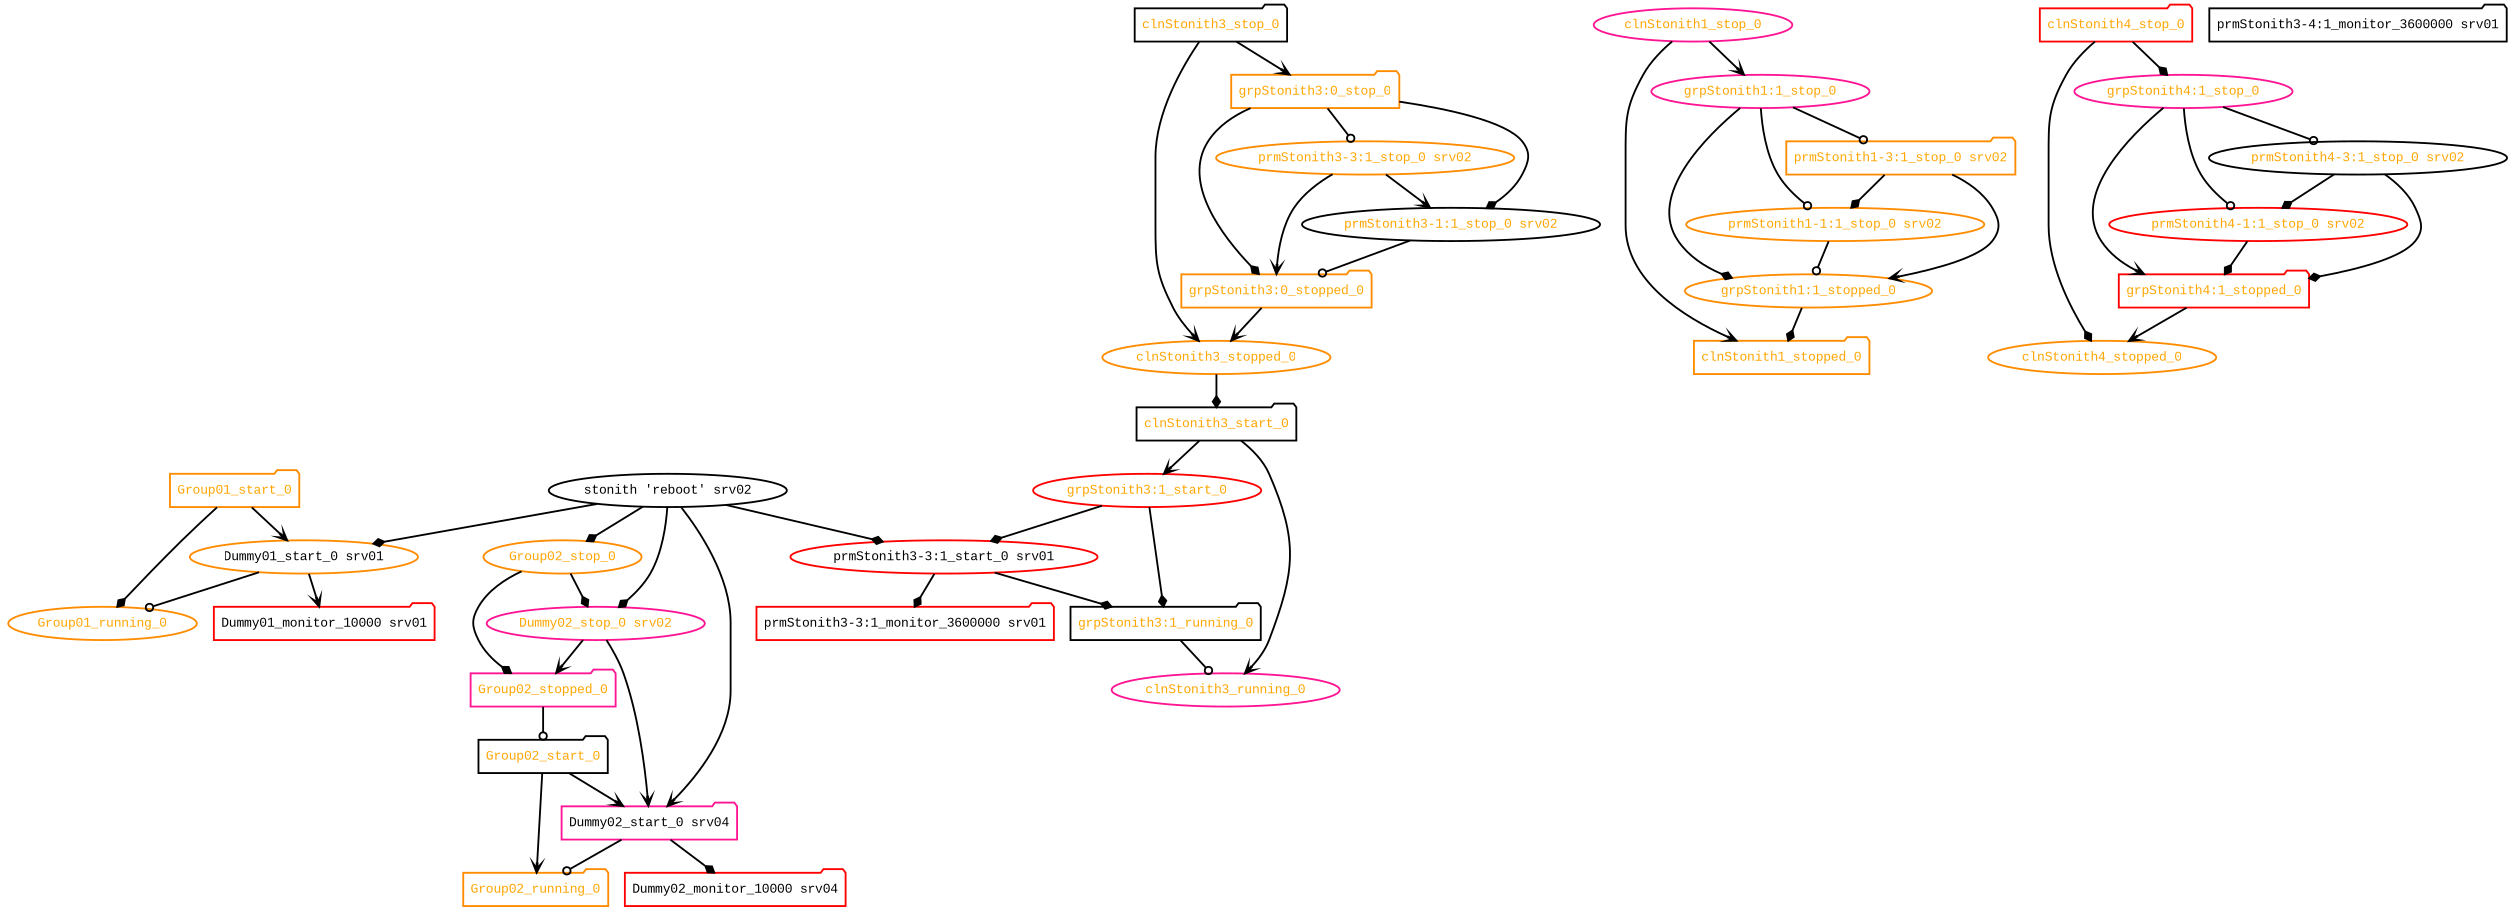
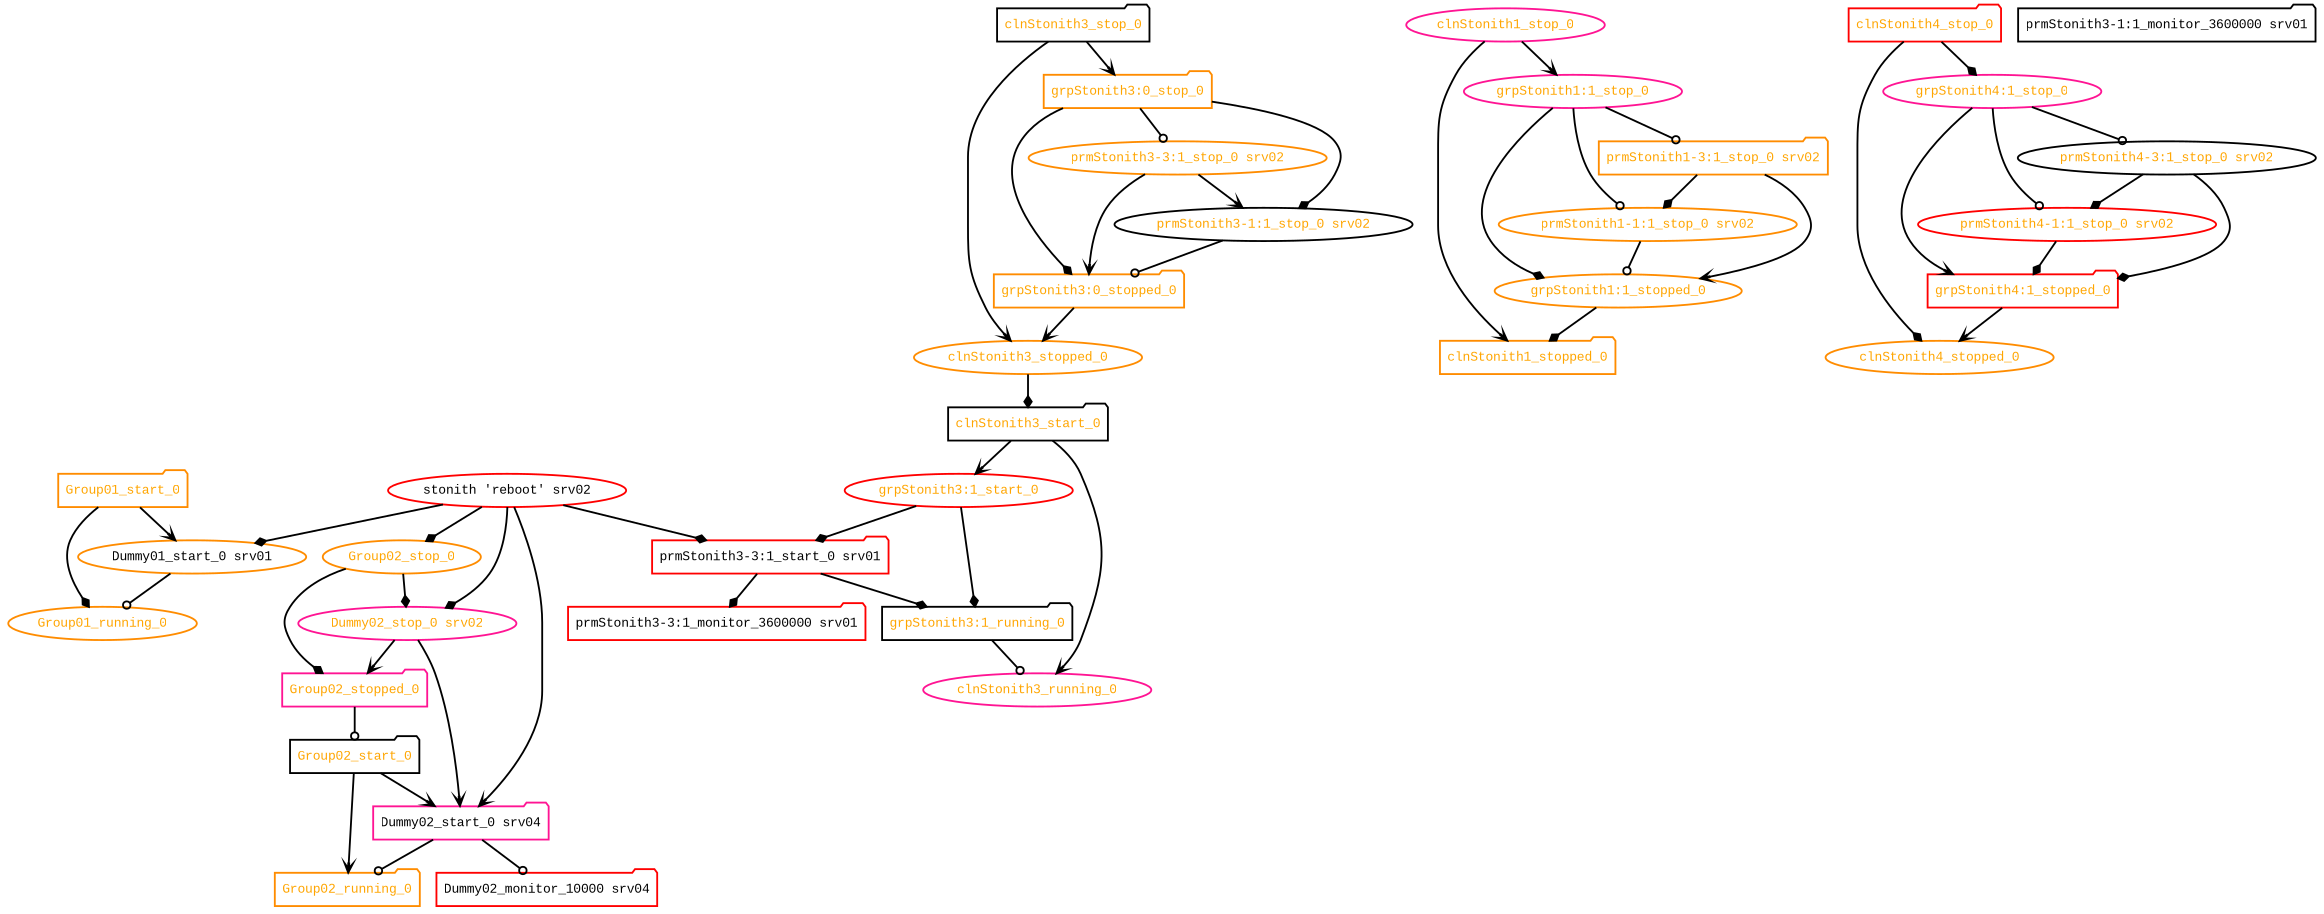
node "prmStonith3-4:1_monitor_3600000 srv01": label "prmStonith3-4:1_monitor_3600000 srv01" -> "prmStonith3-1:1_monitor_3600000 srv01"
node "stonith 'reboot' srv02": color black -> red
node "prmStonith3-3:1_start_0 srv01": shape ellipse -> folder
node "Dummy01_monitor_10000 srv01": removed
edge "Dummy02_start_0 srv04" -> "Dummy02_monitor_10000 srv04": arrowhead diamond -> odot
